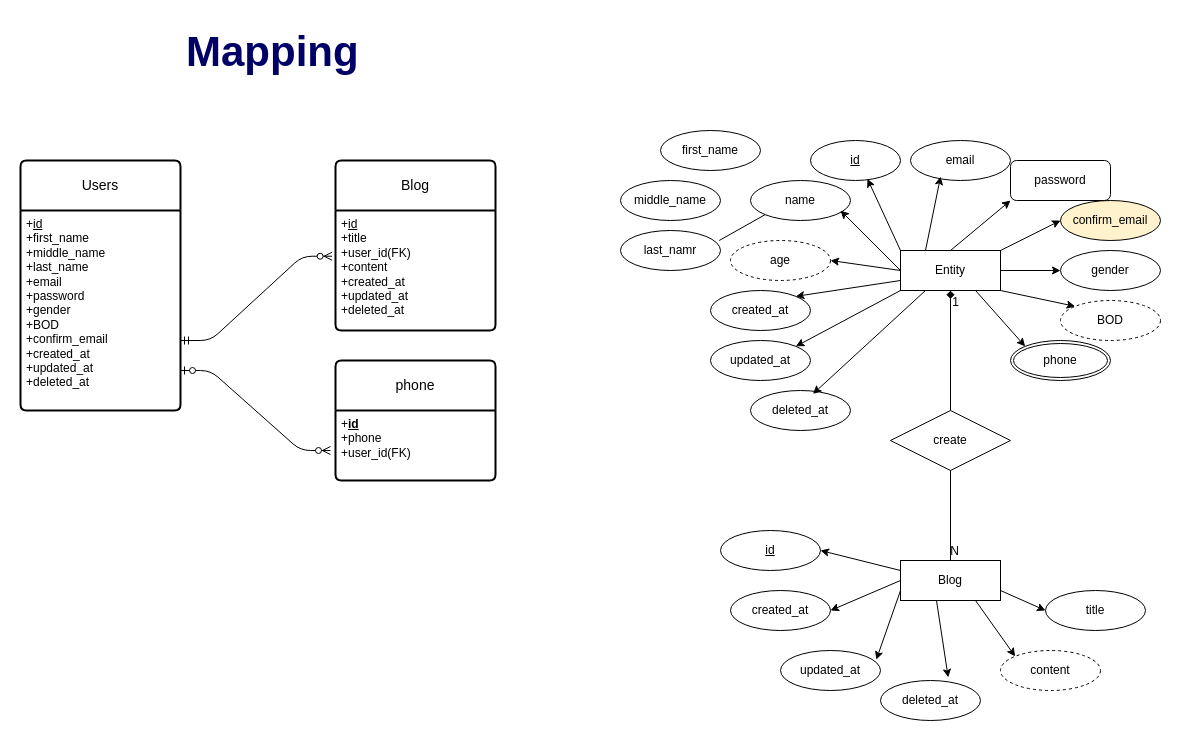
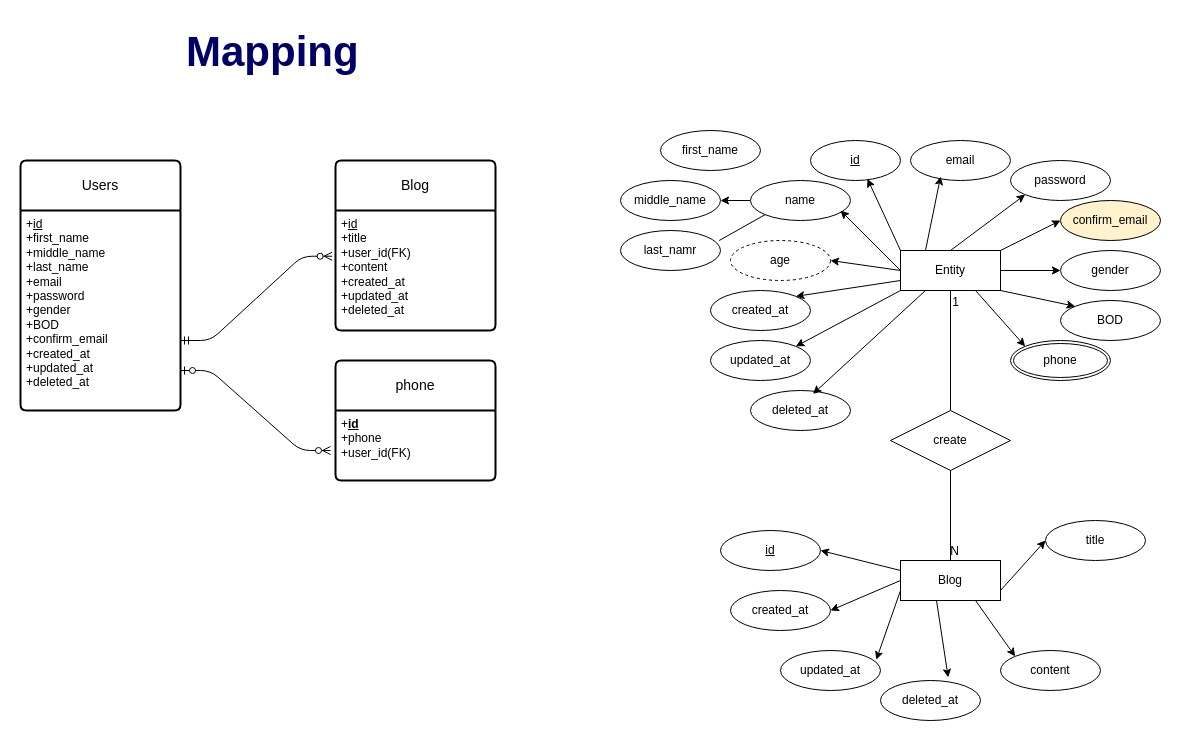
node "password": shape rounded rectangle -> ellipse
edge "name" -> "middle_name": added
edge "create" -> "Entity": arrowhead diamond -> none
node "BOD": style dashed -> solid
node "title": moved (1096, 611) -> (1096, 541)
node "content": style dashed -> solid
